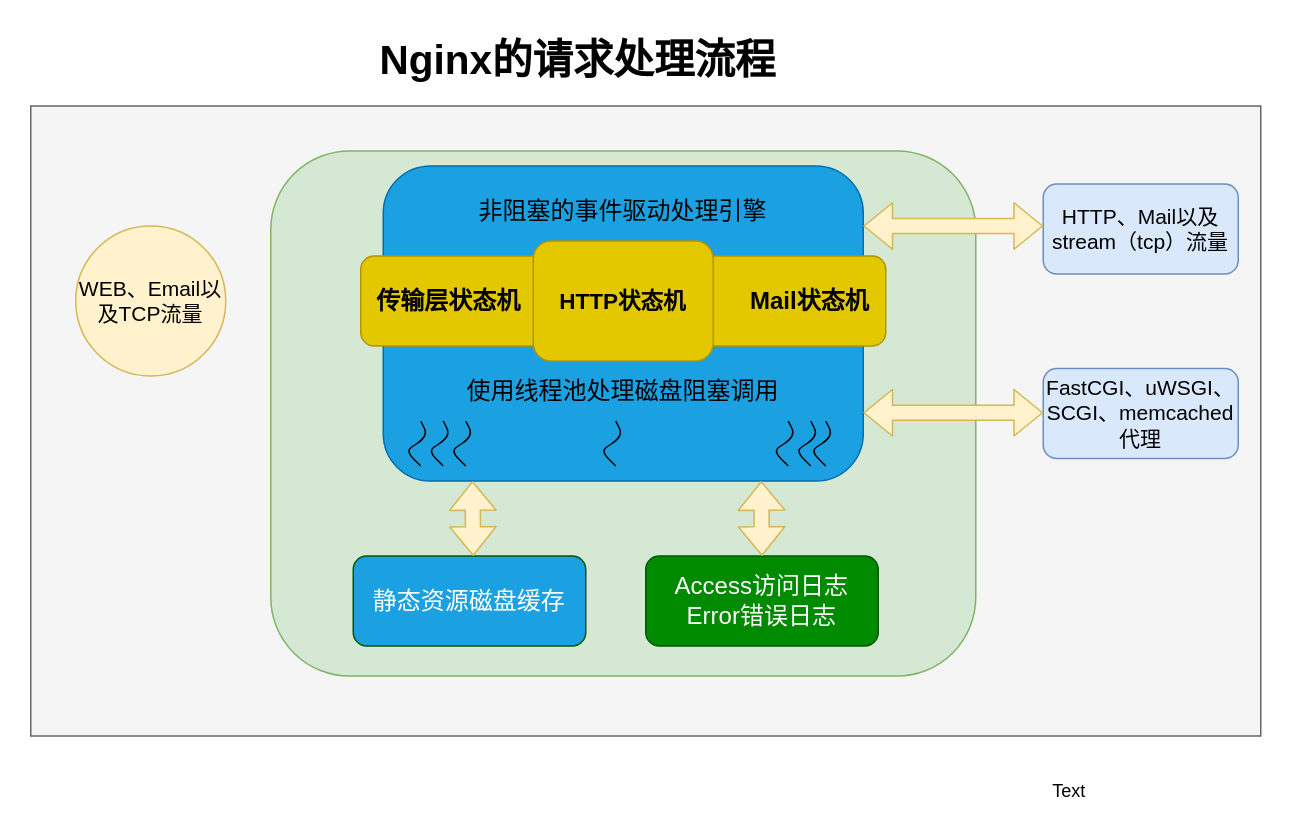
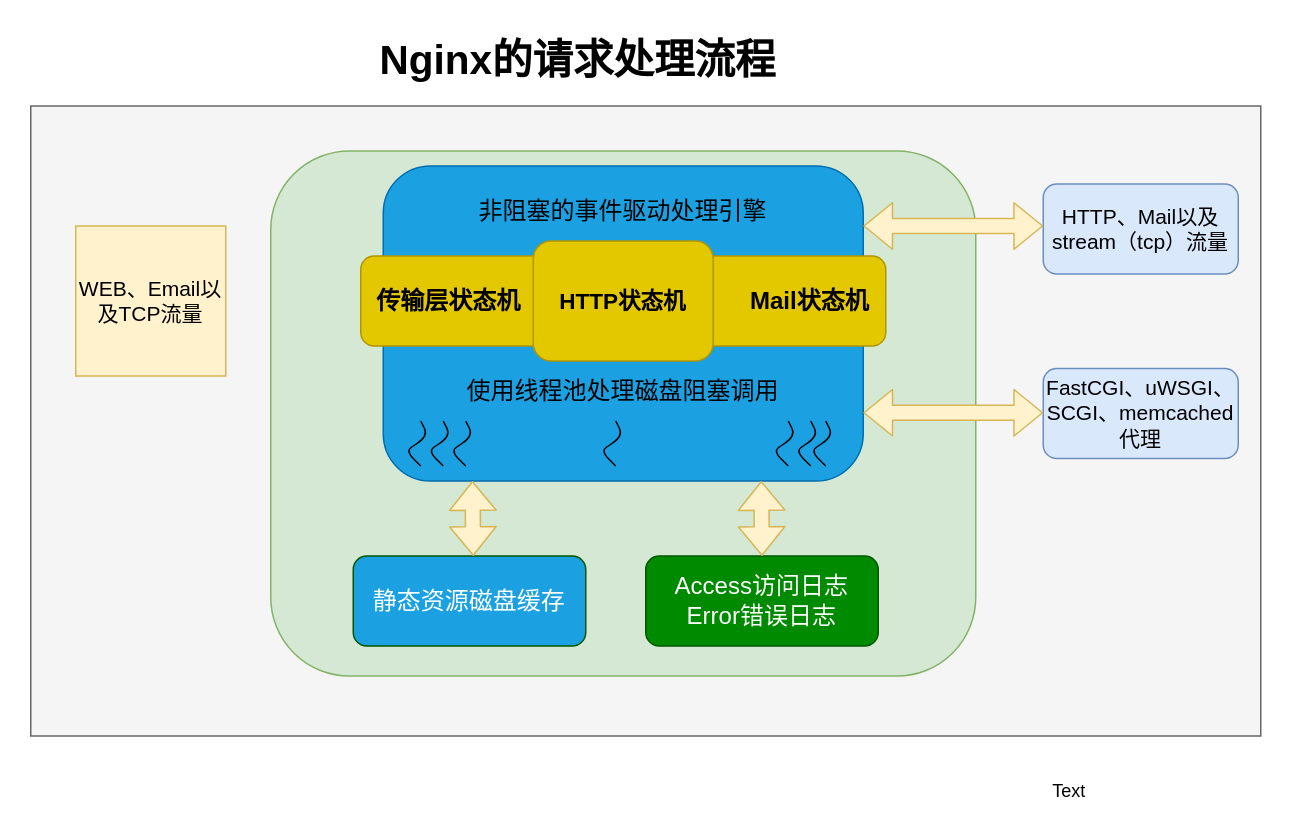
node "WEB、Email以及TCP流量": shape ellipse -> rectangle
